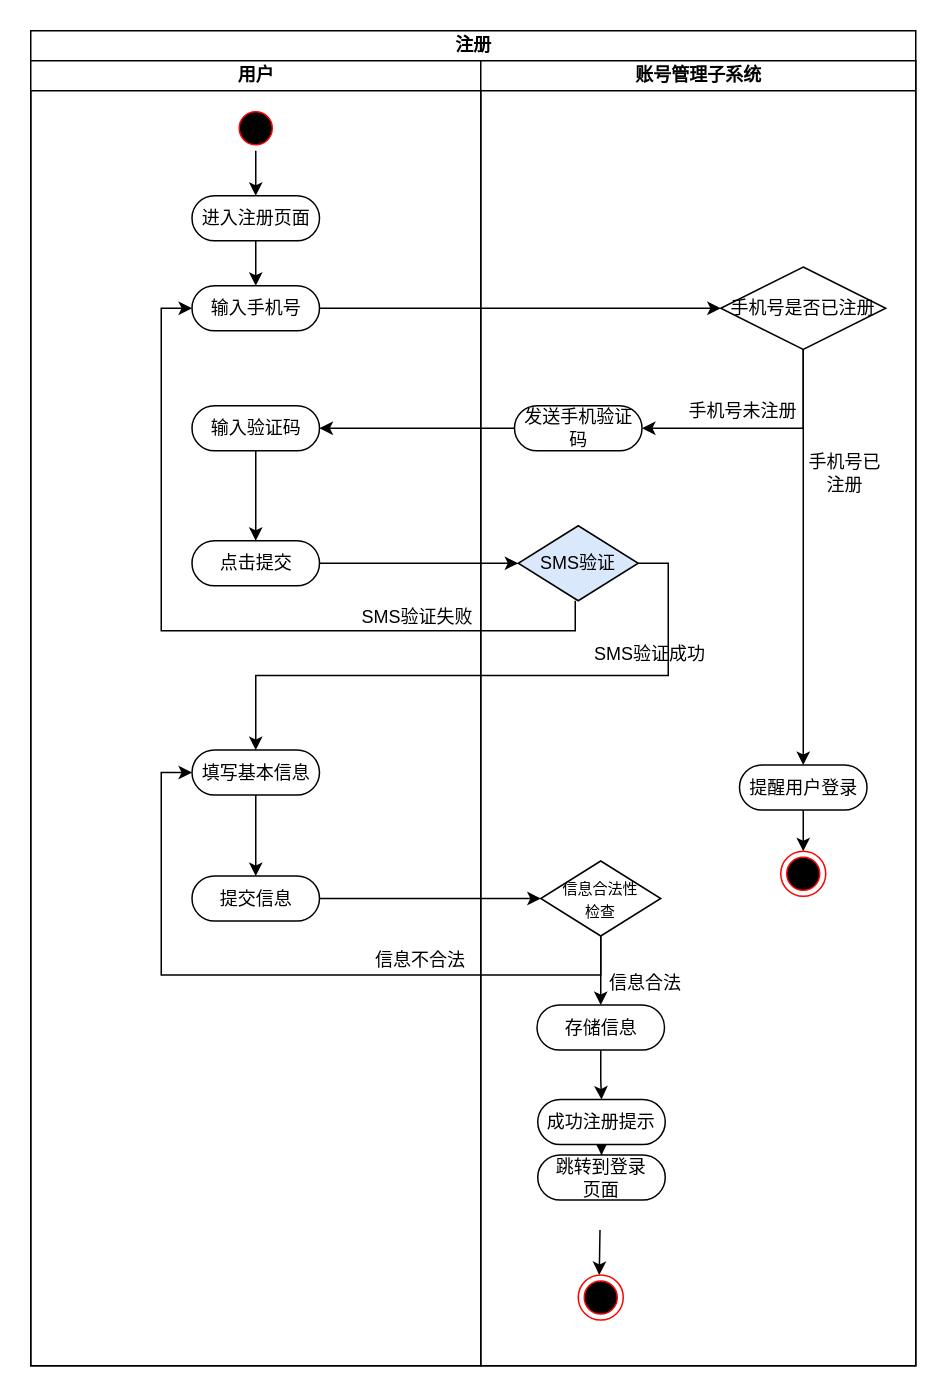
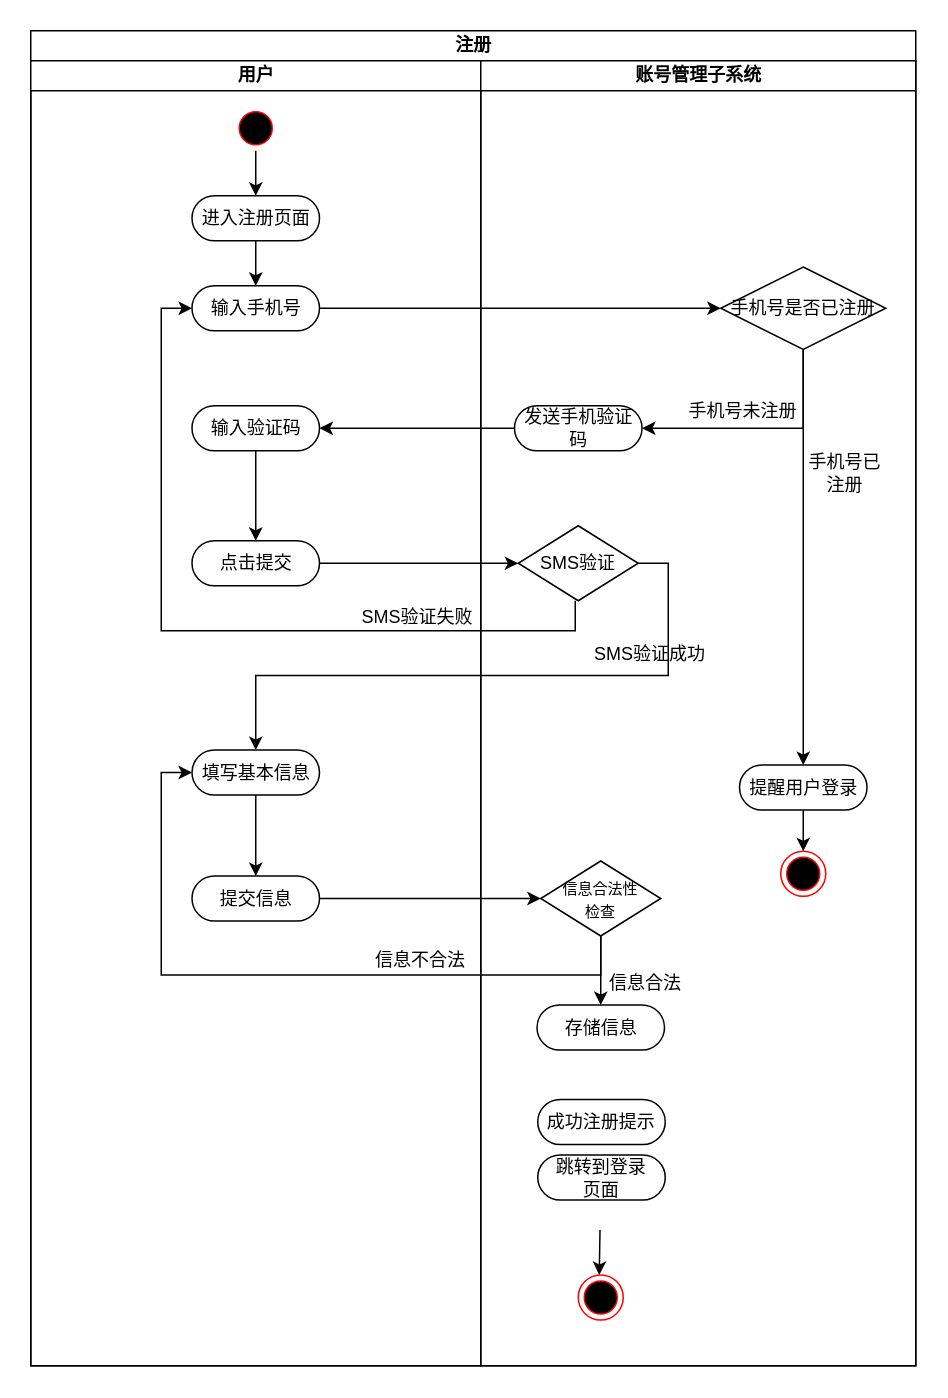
node "SMS验证": fillcolor #dae8fc -> #ffffff
edge "存储信息" -> "成功注册提示": removed
edge "成功注册提示" -> "跳转到登录 页面": removed
